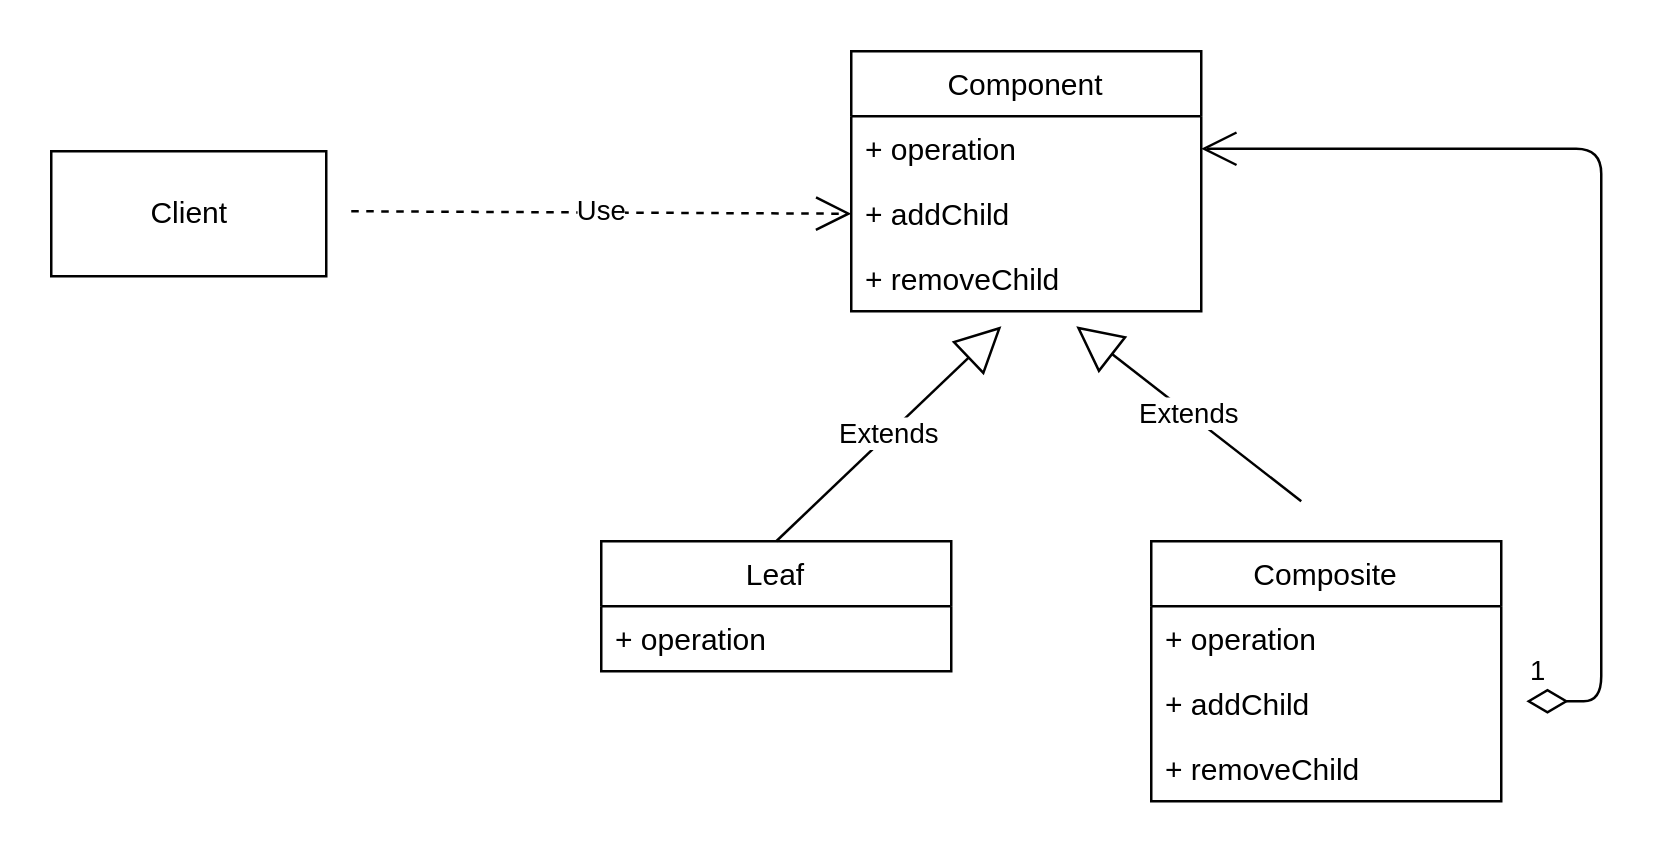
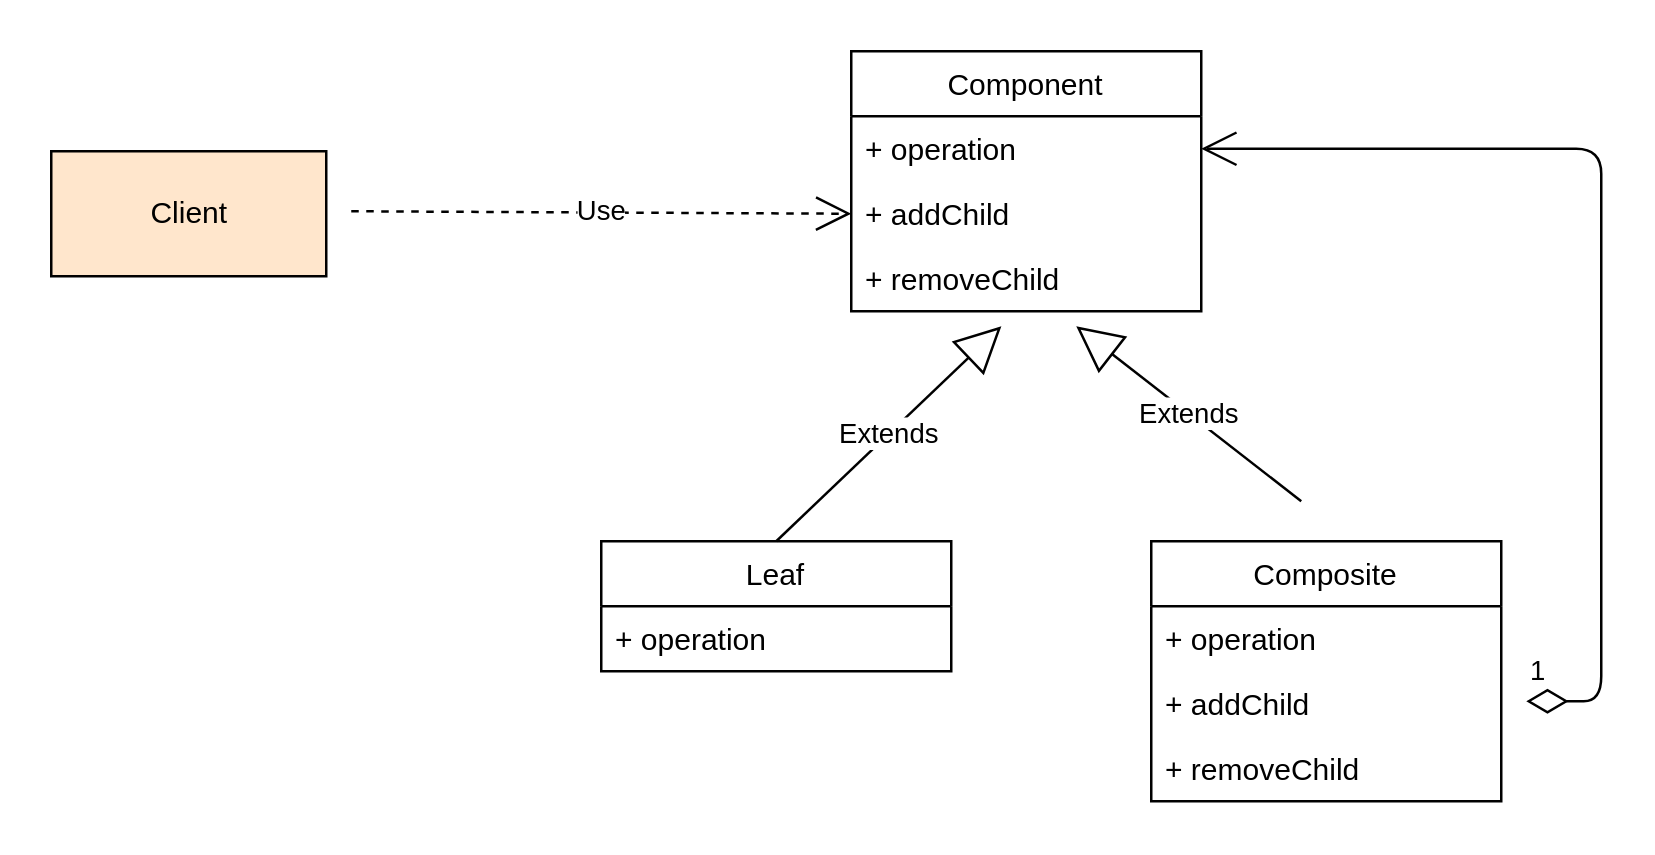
node "Client": fillcolor #ffffff -> #ffe6cc
